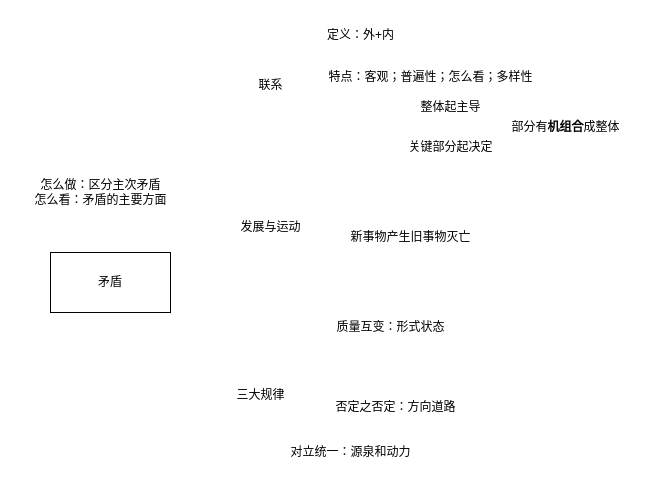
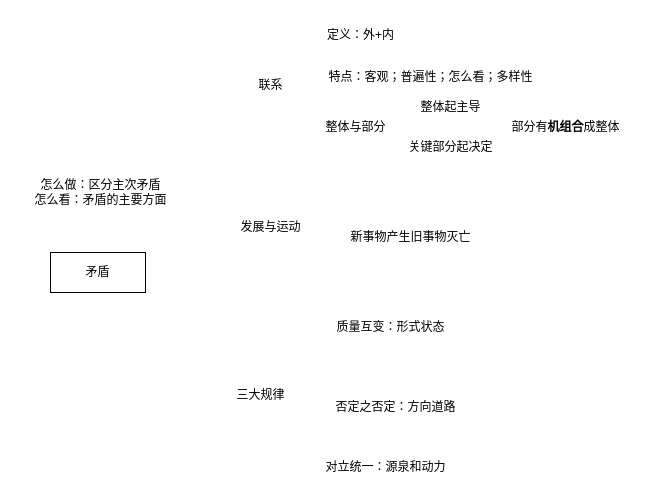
node "整体与部分": added
node "矛盾": size 120x60 -> 95x40
node "对立统一：源泉和动力": moved (351, 453) -> (386, 468)
